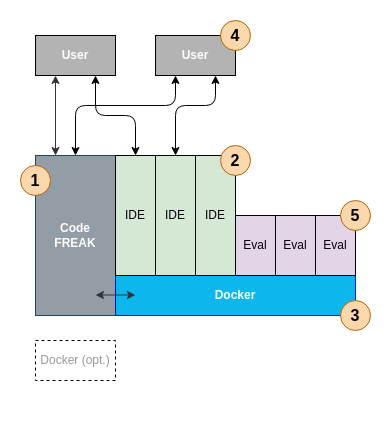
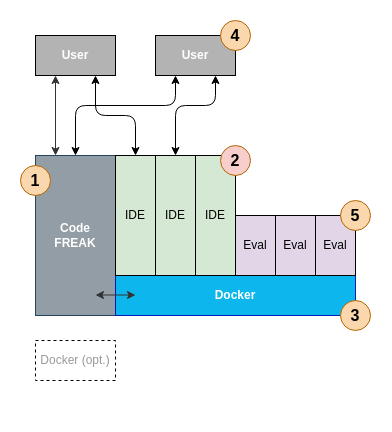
node "2": fillcolor #fad7ac -> #f8cecc
